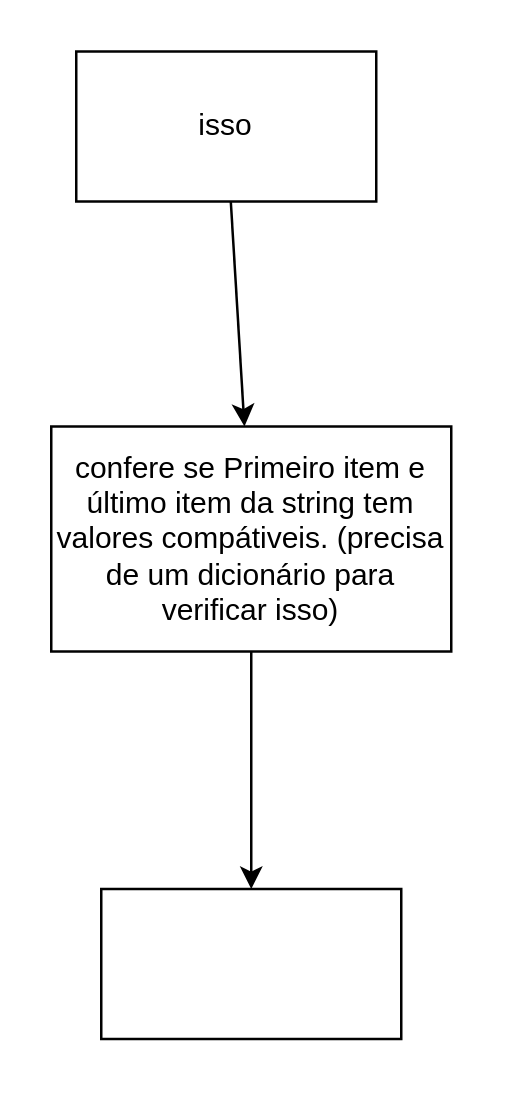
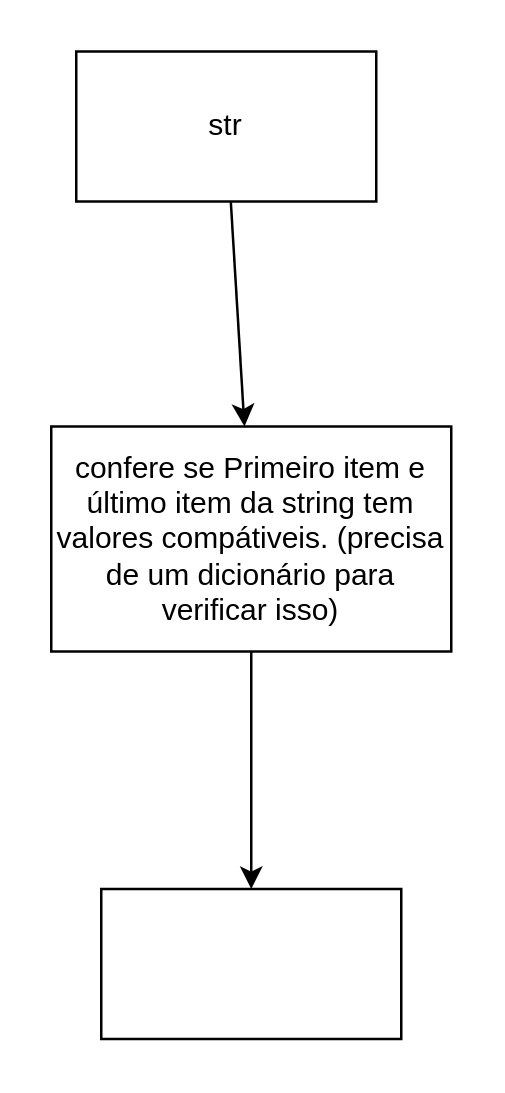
node "isso": label "isso" -> "str"
